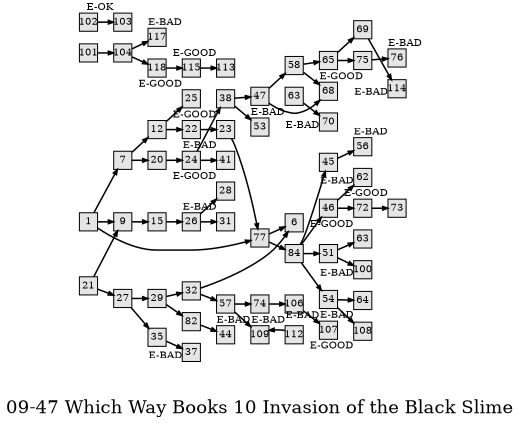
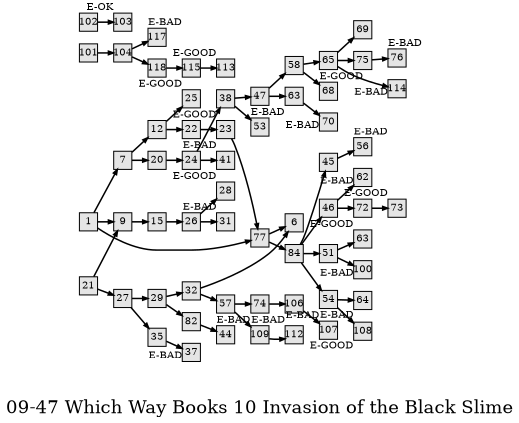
edge "69" -> "114 E-BAD": now "65" -> "114 E-BAD"
edge "47" -> "68 E-GOOD": now "47" -> "63"
edge "112 E-BAD" -> "109": reversed
